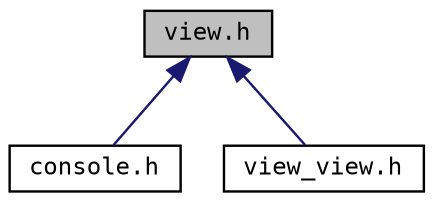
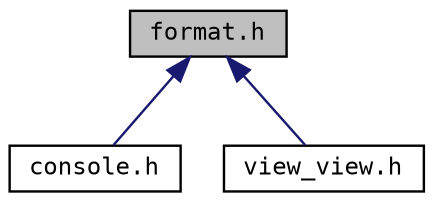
node "view.h": label "view.h" -> "format.h"
